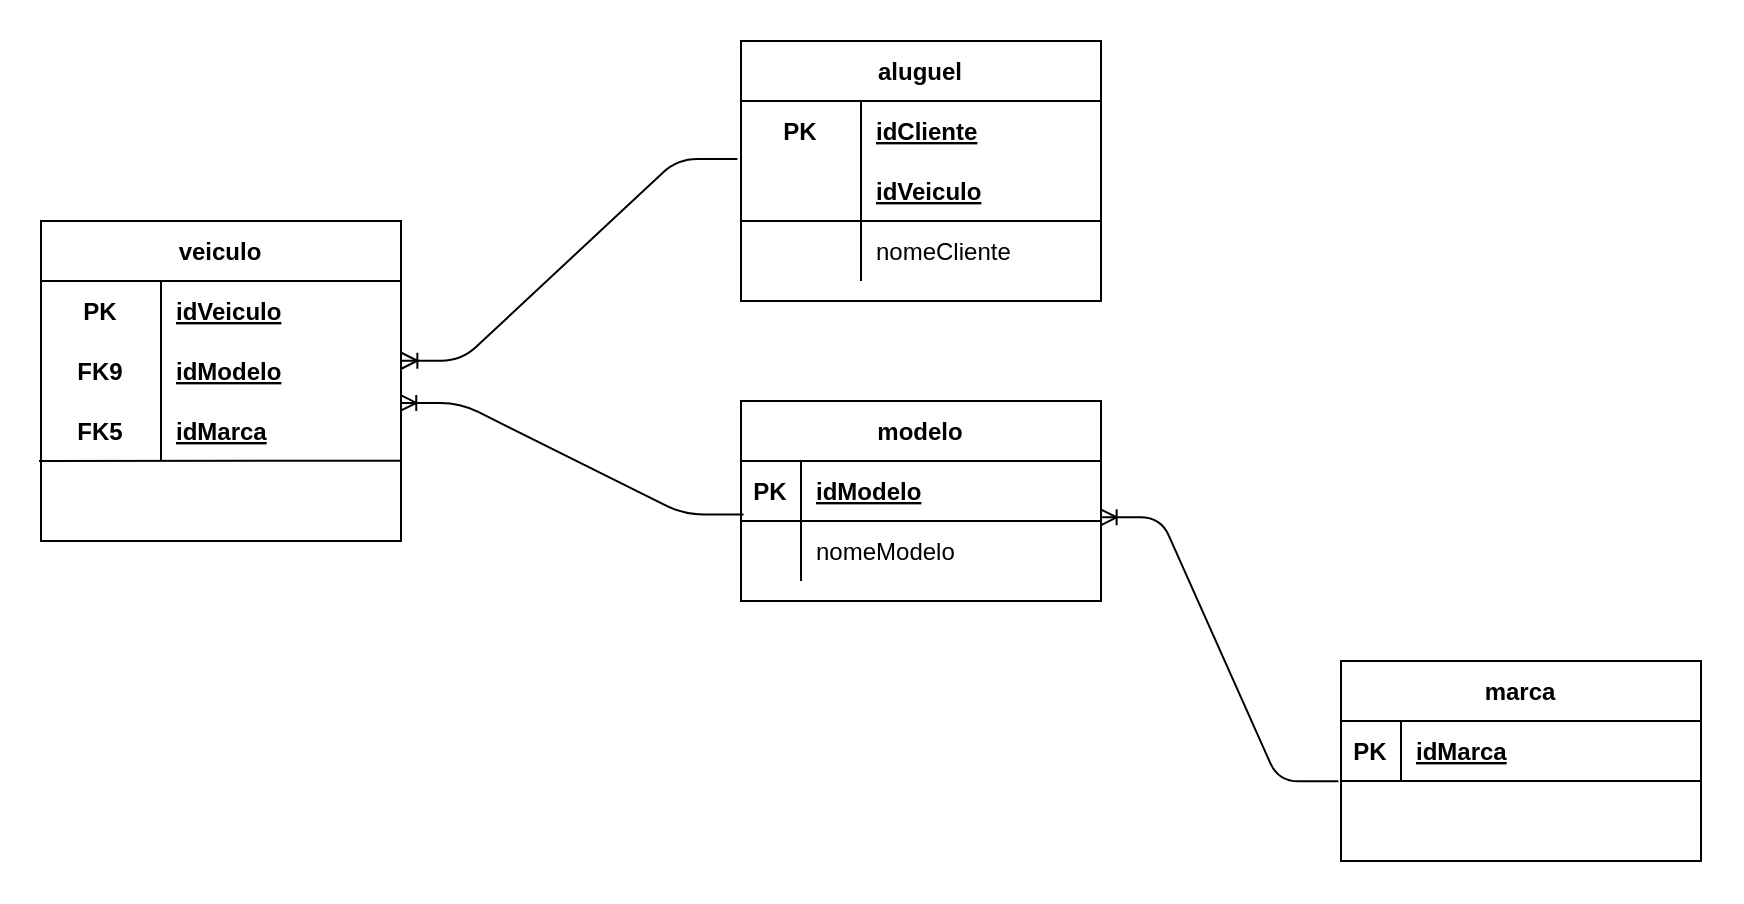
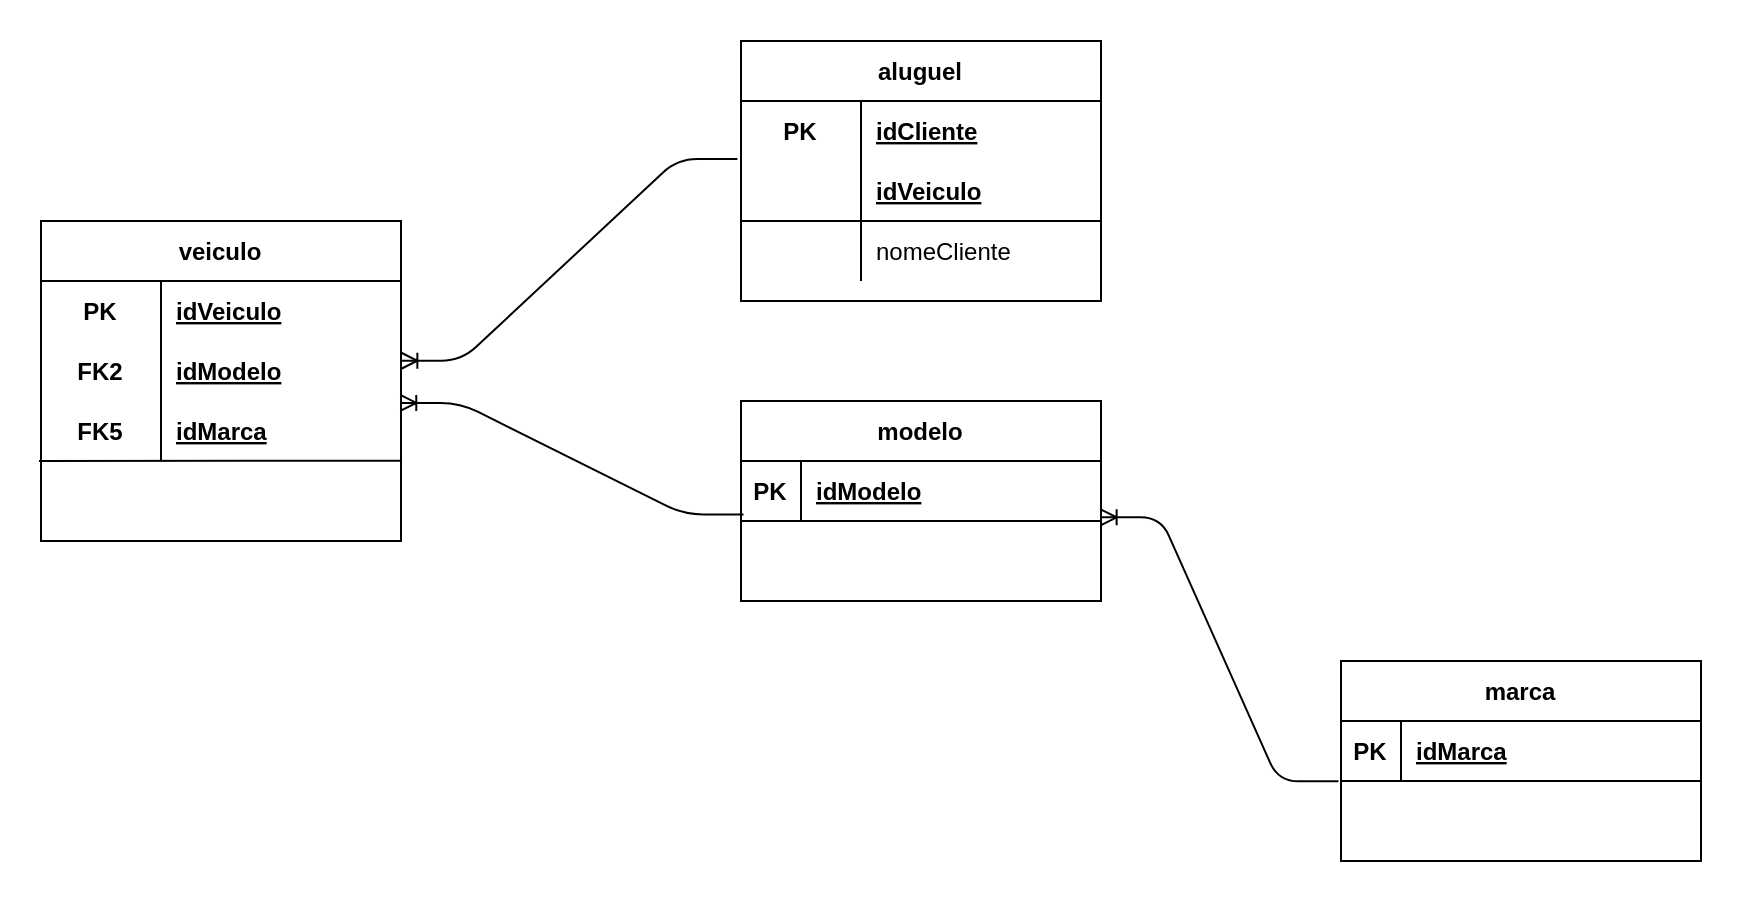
node "FK9": label "FK9" -> "FK2"
node "nomeModelo": removed
